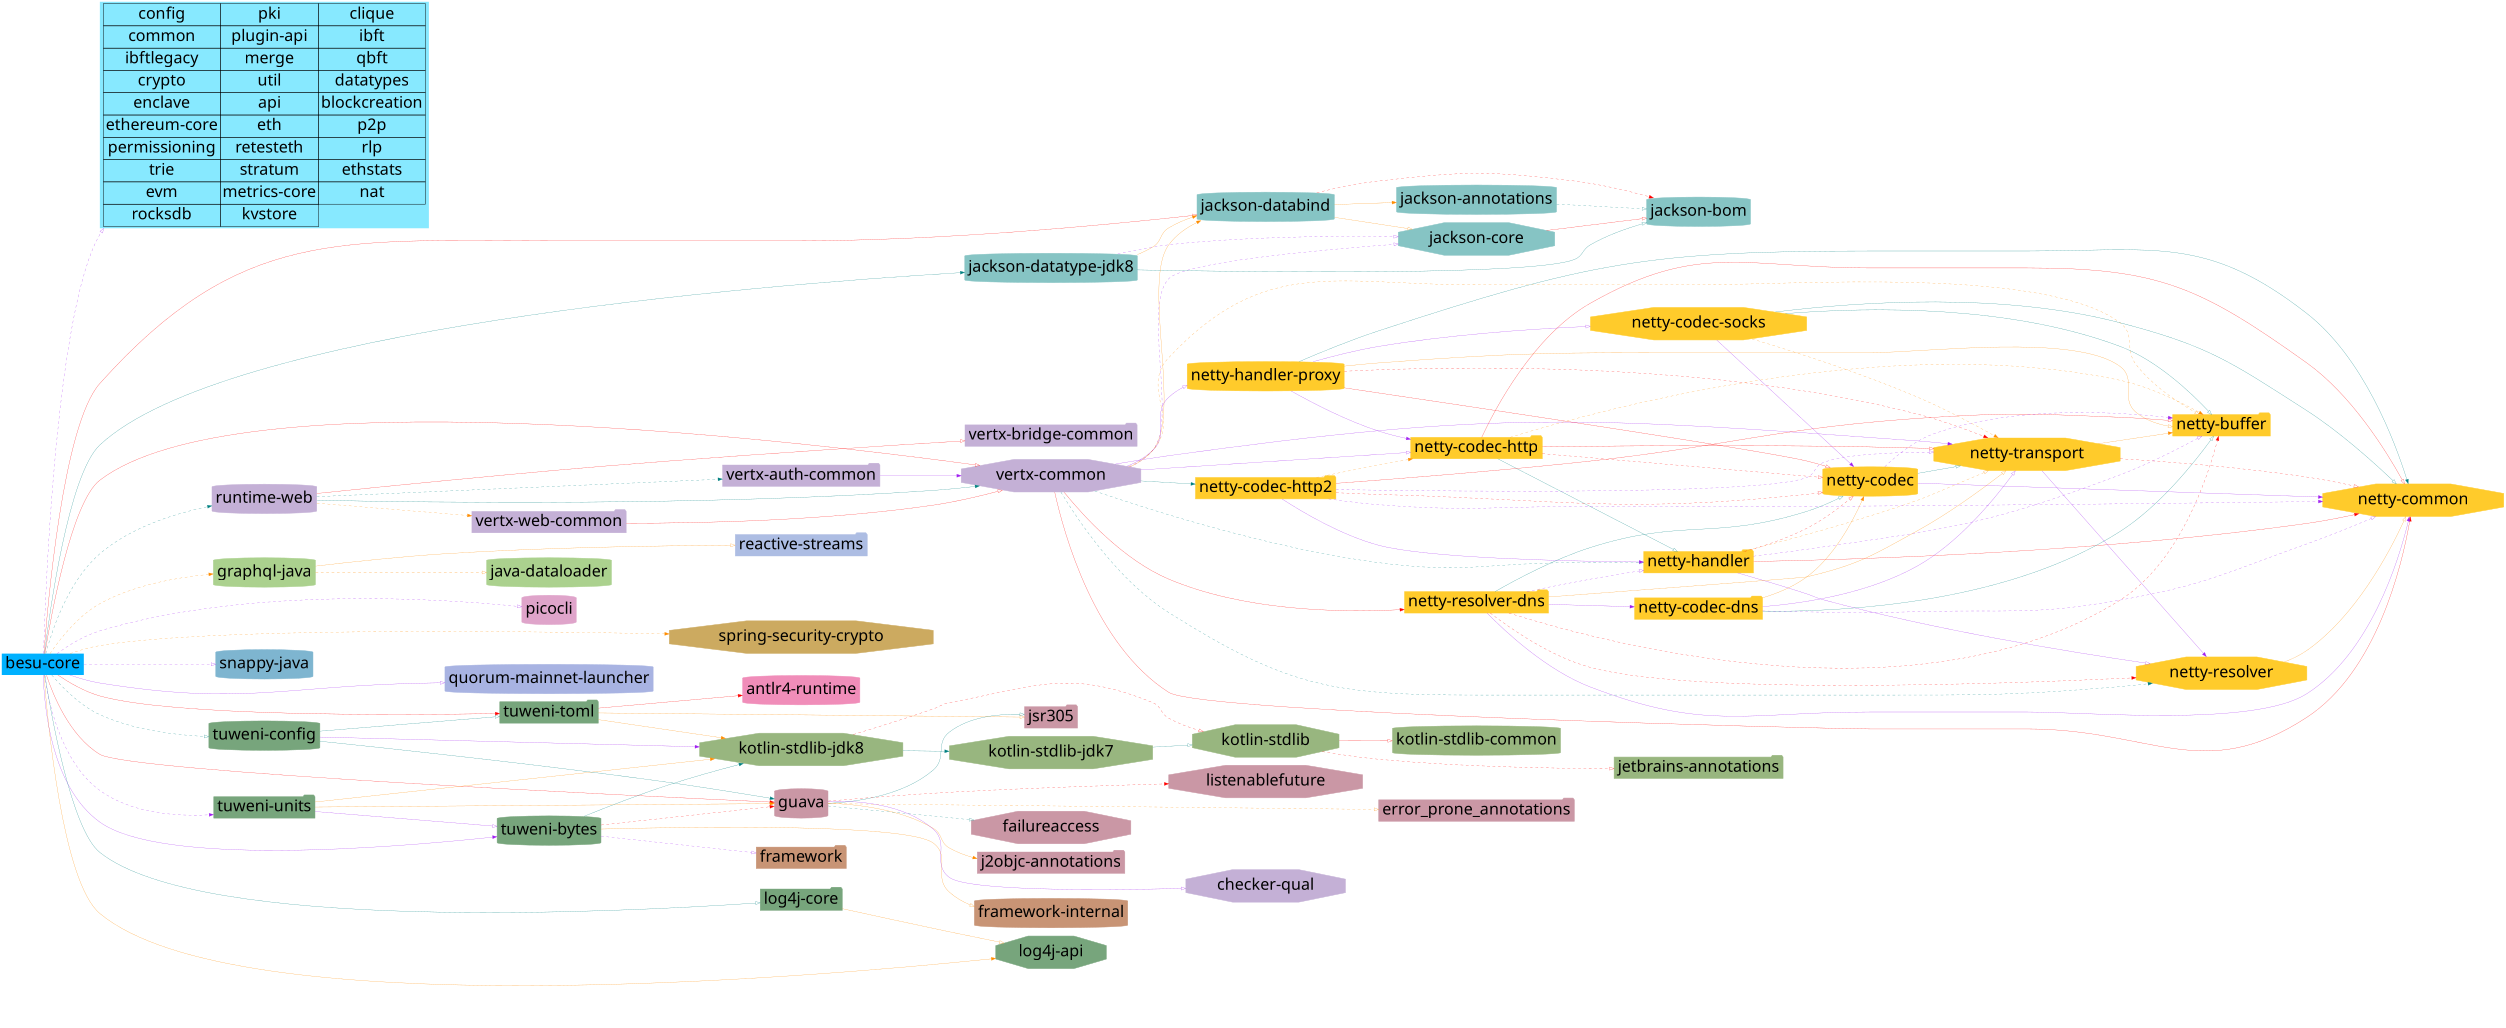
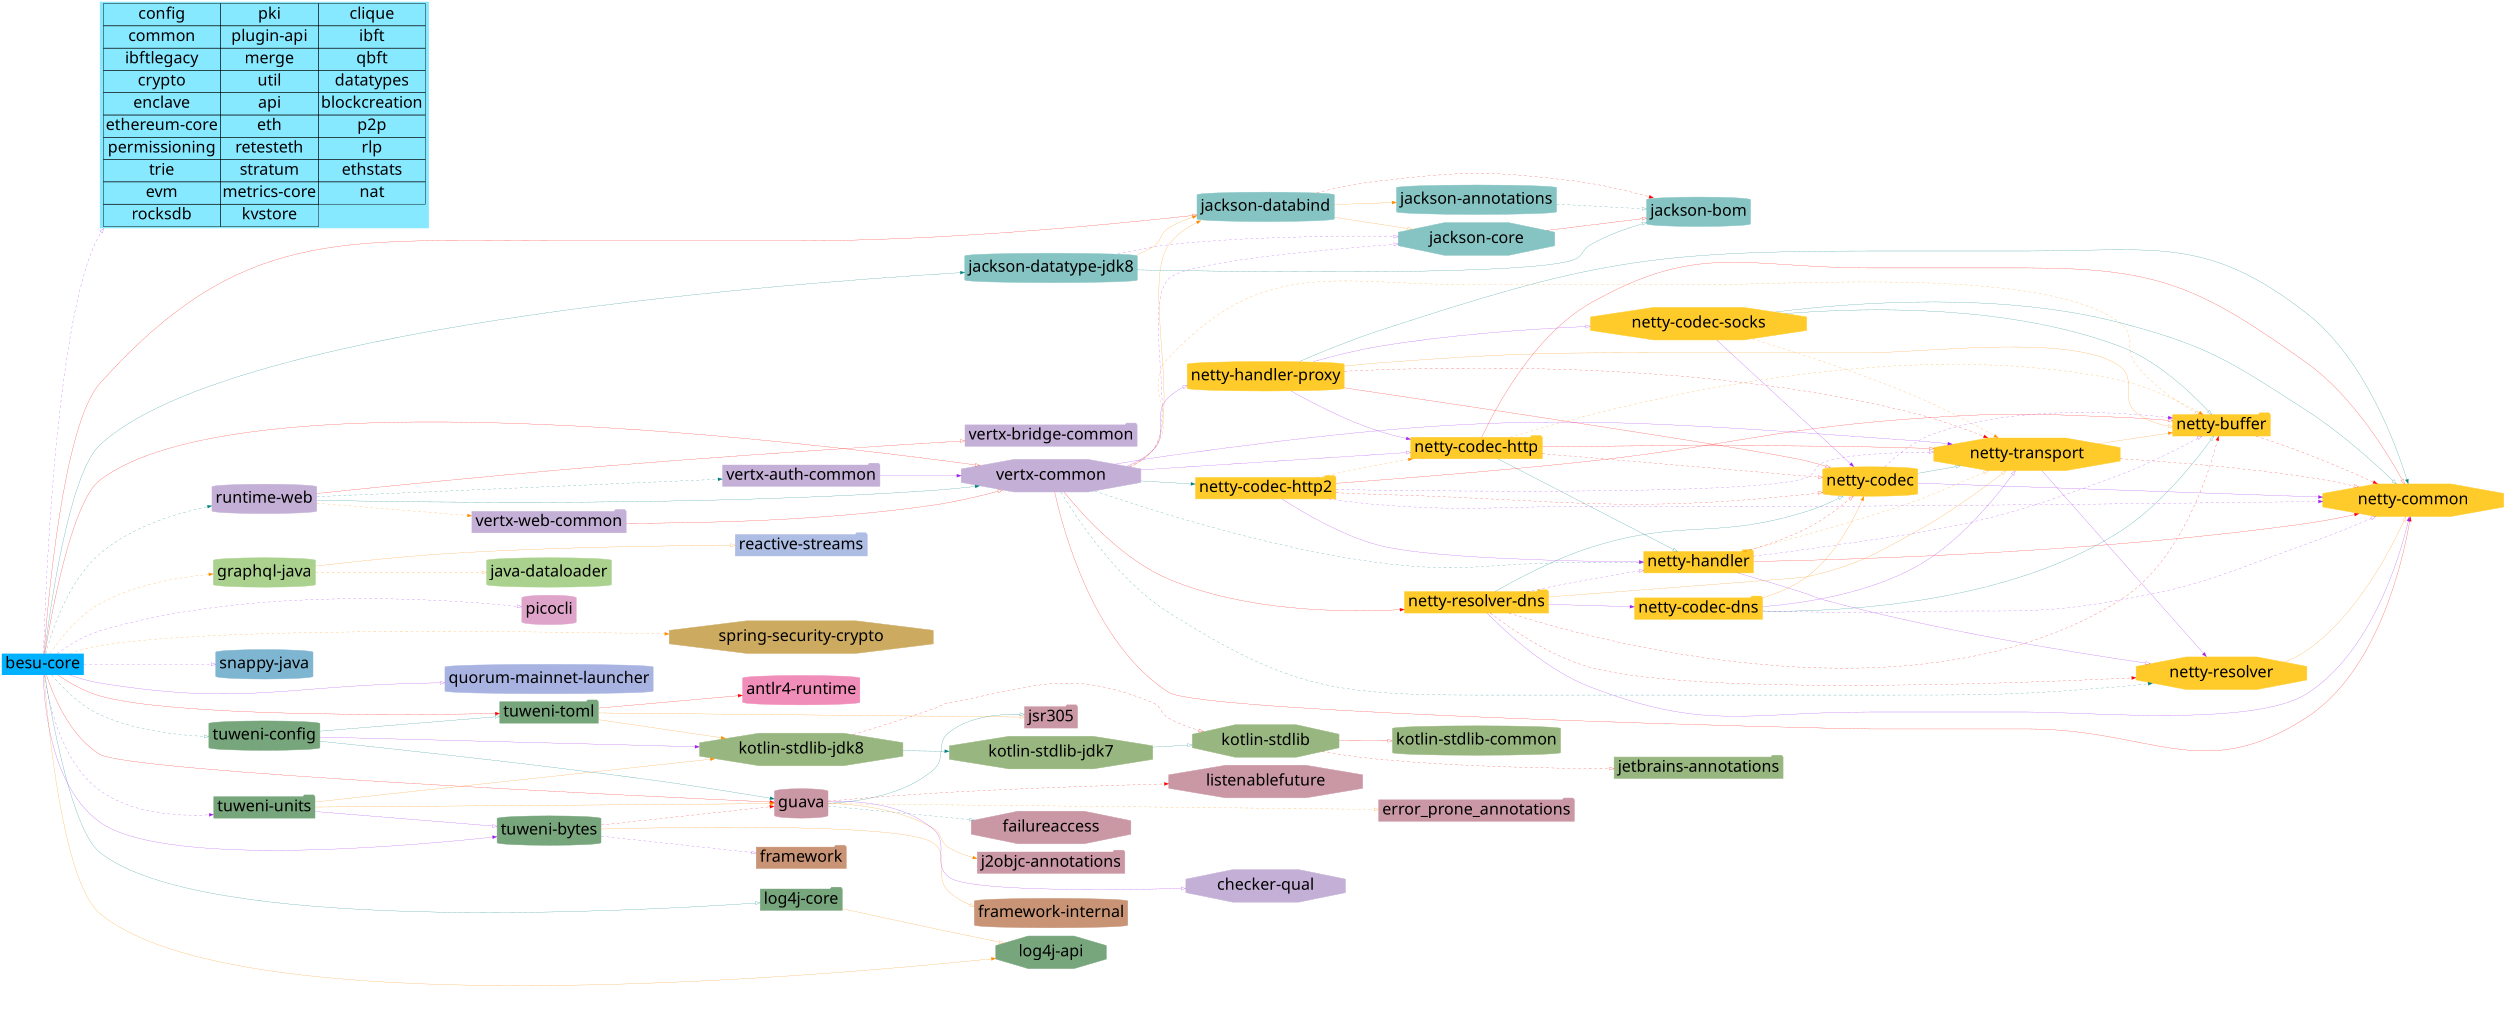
edge "netty-buffer" -> "netty-common": added
edge "tuweni-bytes" -> "kotlin-stdlib-jdk8": removed
